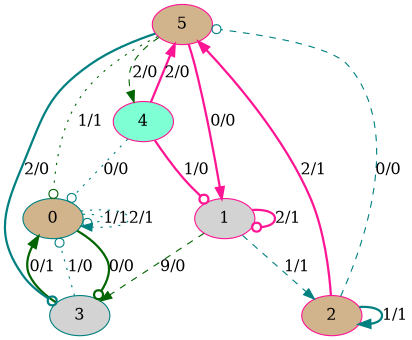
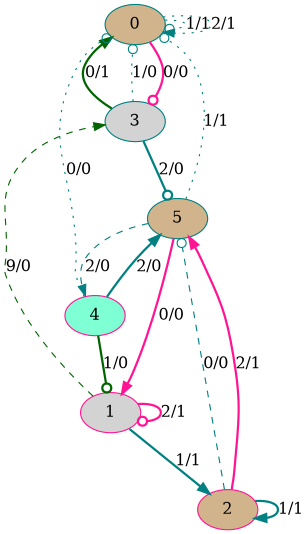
node "5": color deeppink -> teal
edge "5" -> "4": color darkgreen -> teal
edge "4" -> "5": color deeppink -> teal
edge "5" -> "0": color darkgreen -> teal
edge "5" -> "3": reversed
edge "4" -> "1": color deeppink -> darkgreen
edge "0" -> "3": color darkgreen -> deeppink
edge "1" -> "2": style dashed -> bold
